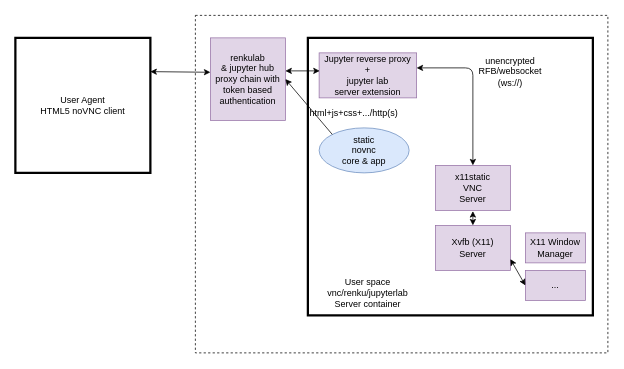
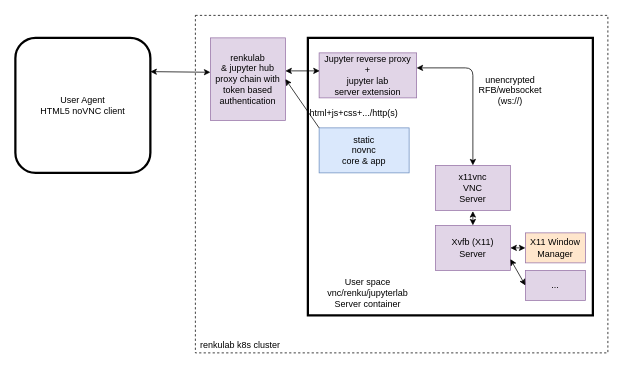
node "unencrypted RFB/websocket (ws://)": moved (510, 72) -> (510, 90)
node "User Agent HTML5 noVNC client": shape rectangle -> rounded rectangle
node "static novnc core & app": shape ellipse -> rectangle
node "x11static VNC Server": label "x11static VNC Server" -> "x11vnc VNC Server"
edge "Xvfb (X11) Server" -- "X11 Window Manager": added
node "X11 Window Manager": fillcolor #e1d5e7 -> #ffe6cc
node "renkulab k8s cluster": added
